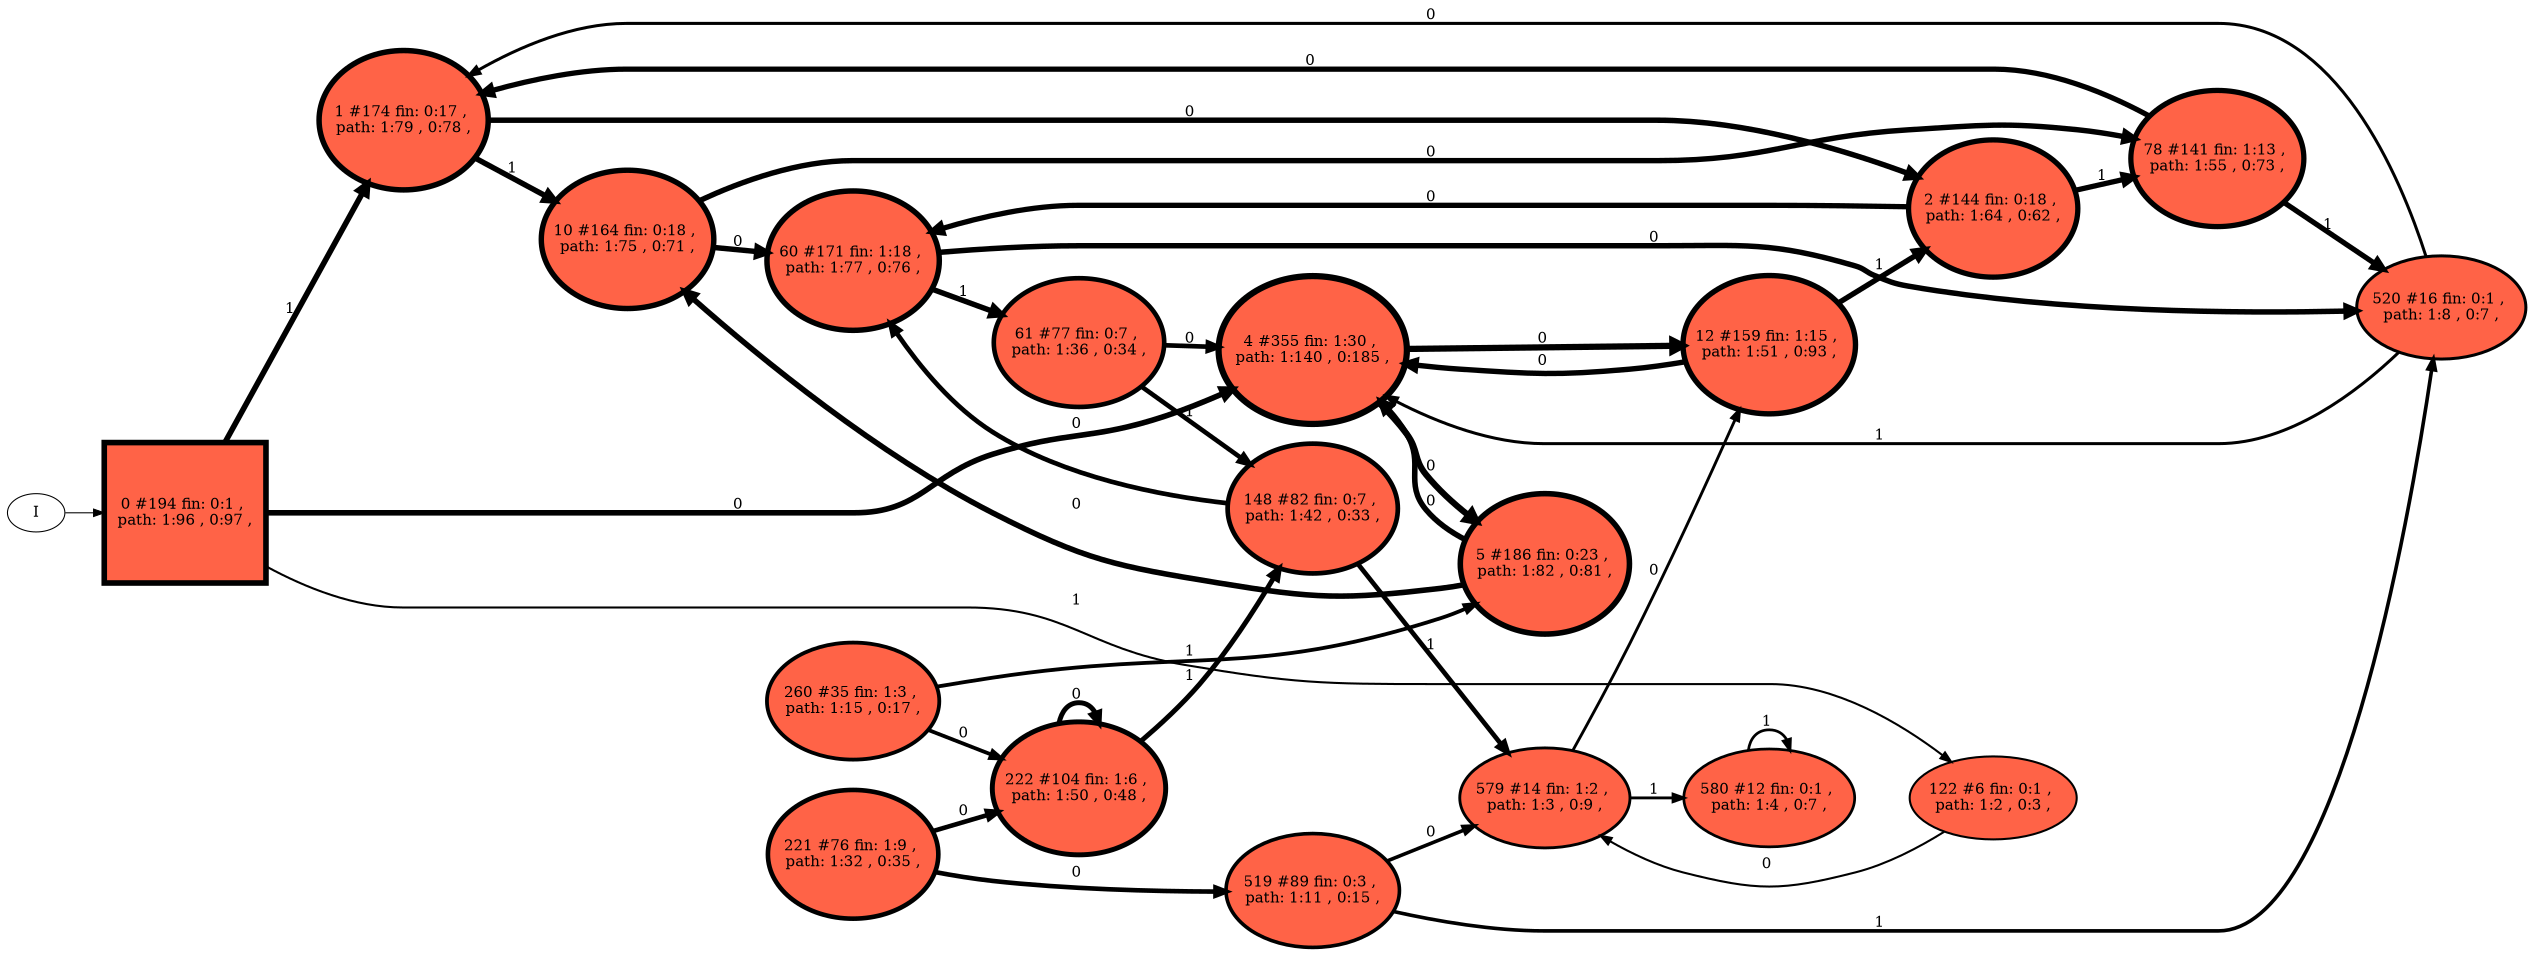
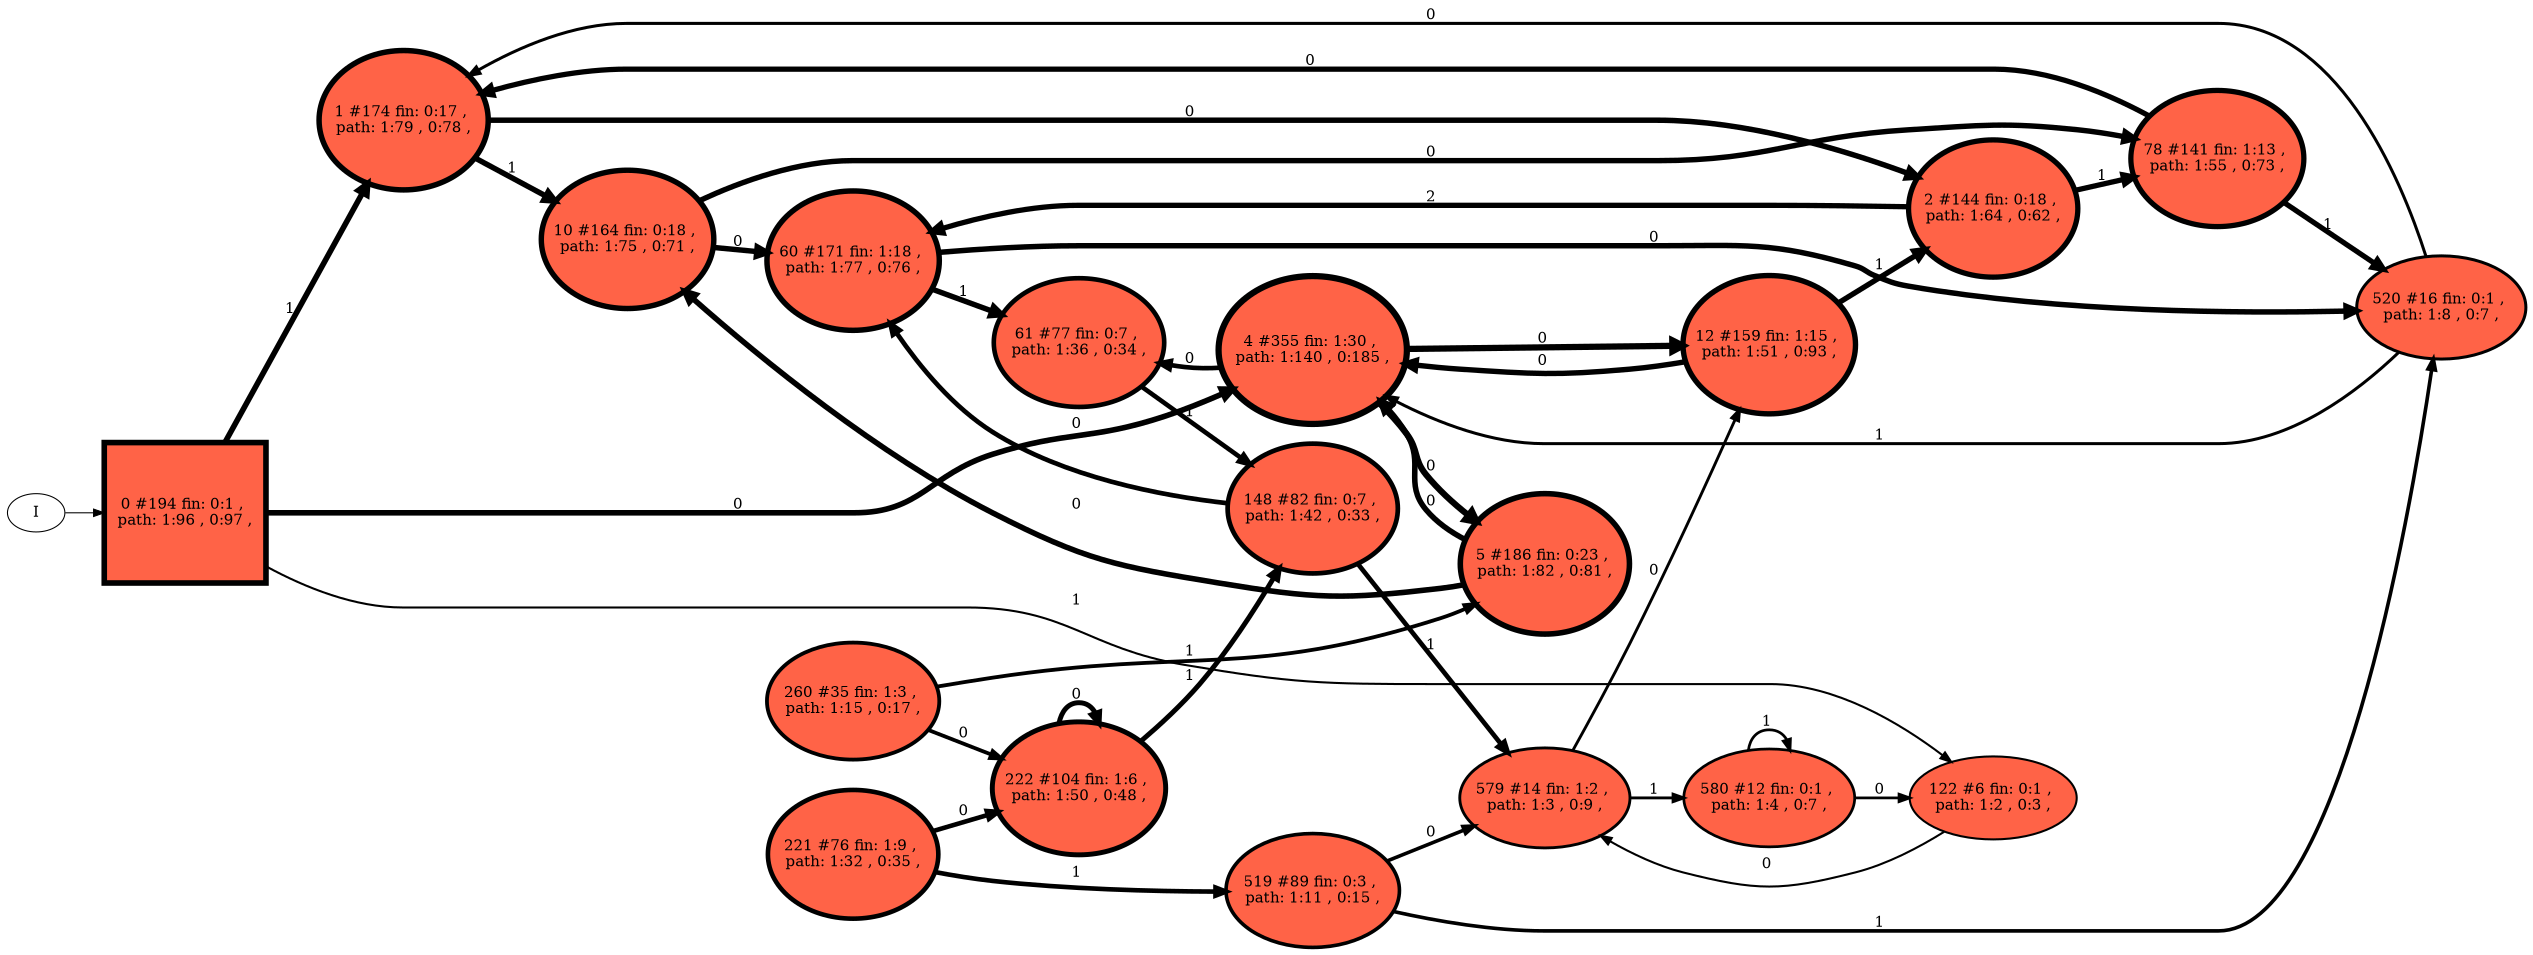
edge "2 #144 fin: 0:18 , path: 1:64 , 0:62 ," -> "60 #171 fin: 1:18 , path: 1:77 , 0:76 ,": label "0 " -> "2 "
edge "61 #77 fin: 0:7 , path: 1:36 , 0:34 ," -> "4 #355 fin: 1:30 , path: 1:140 , 0:185 ,": reversed
edge "580 #12 fin: 0:1 , path: 1:4 , 0:7 ," -> "122 #6 fin: 0:1 , path: 1:2 , 0:3 ,": added, label "0"
edge "221 #76 fin: 1:9 , path: 1:32 , 0:35 ," -> "519 #89 fin: 0:3 , path: 1:11 , 0:15 ,": label "0 " -> "1 "
